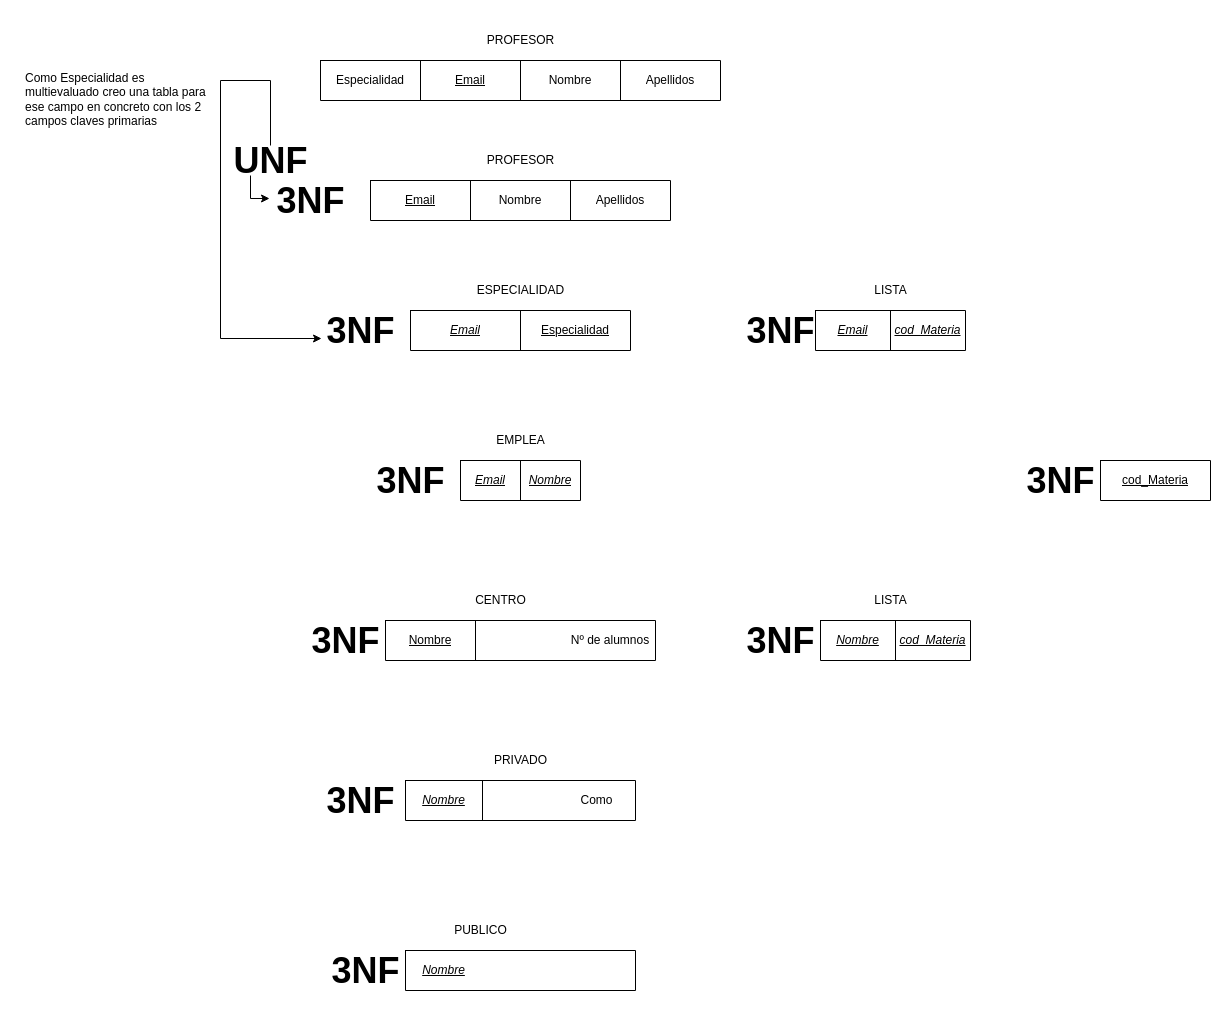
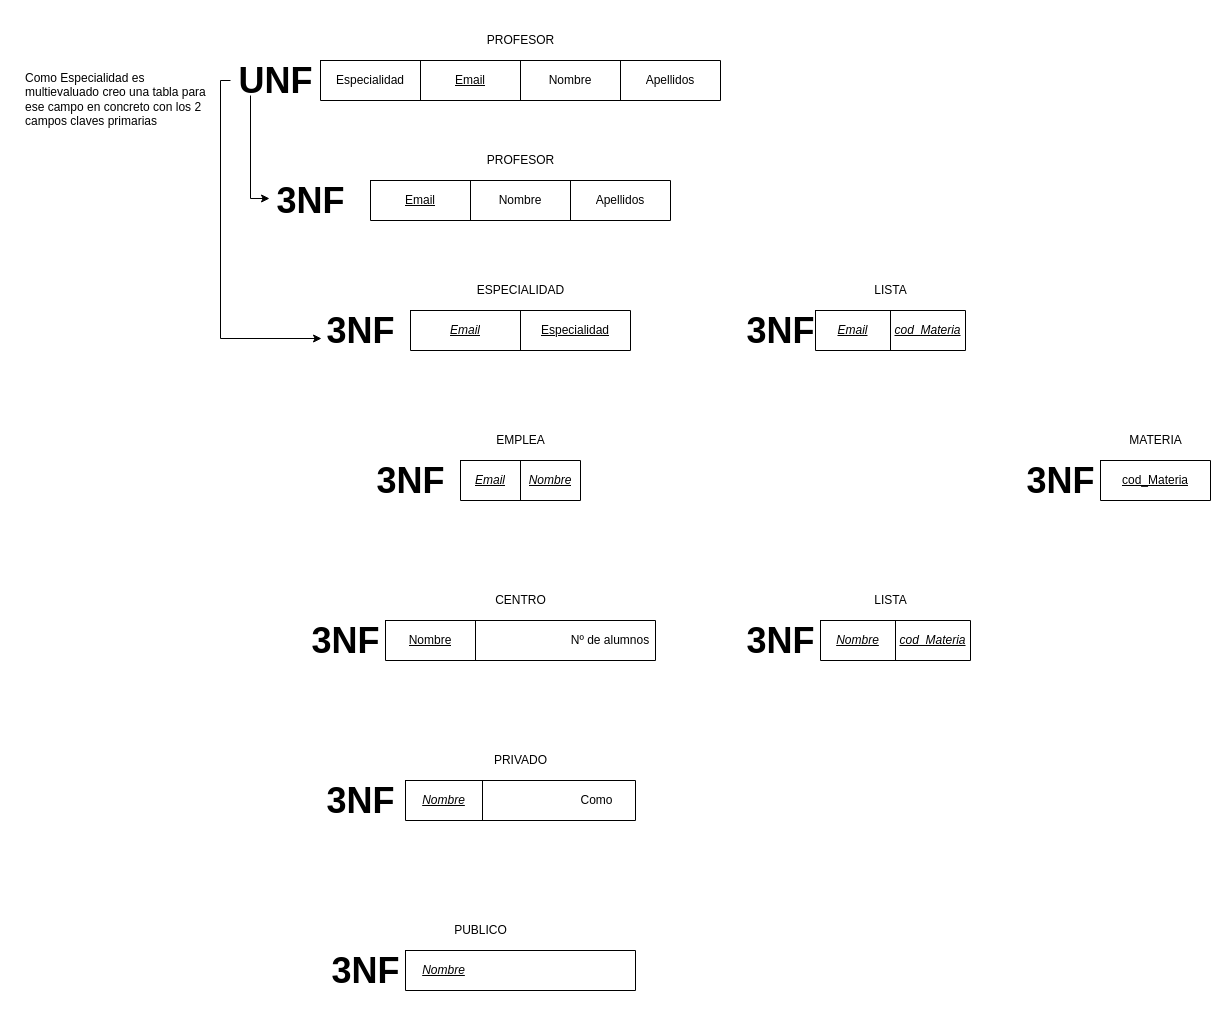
node "UNF": moved (271, 161) -> (276, 81)
node "MATERIA": added
node "CENTRO": moved (501, 601) -> (521, 601)
